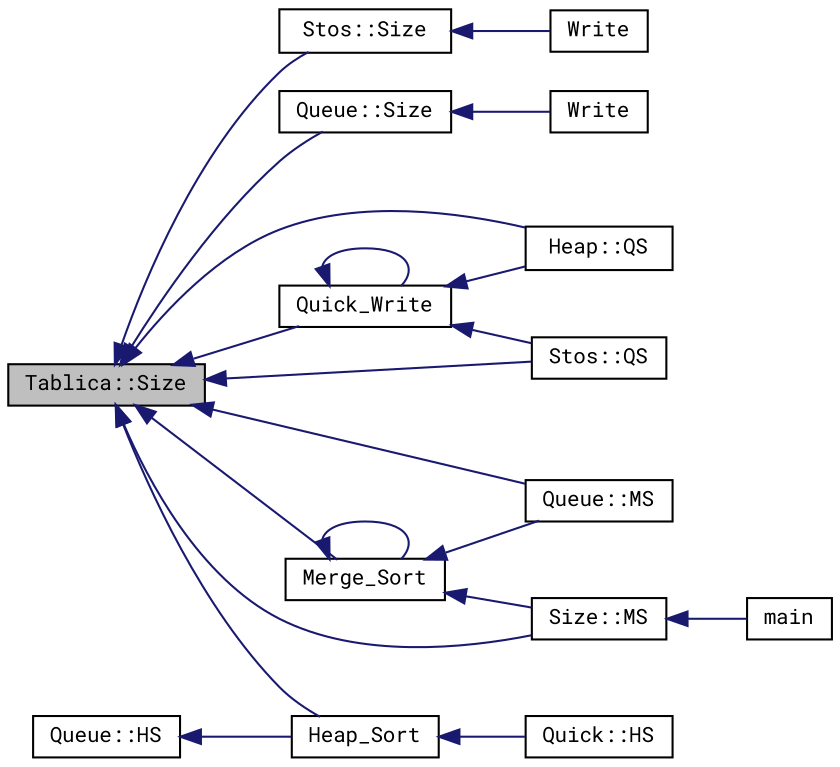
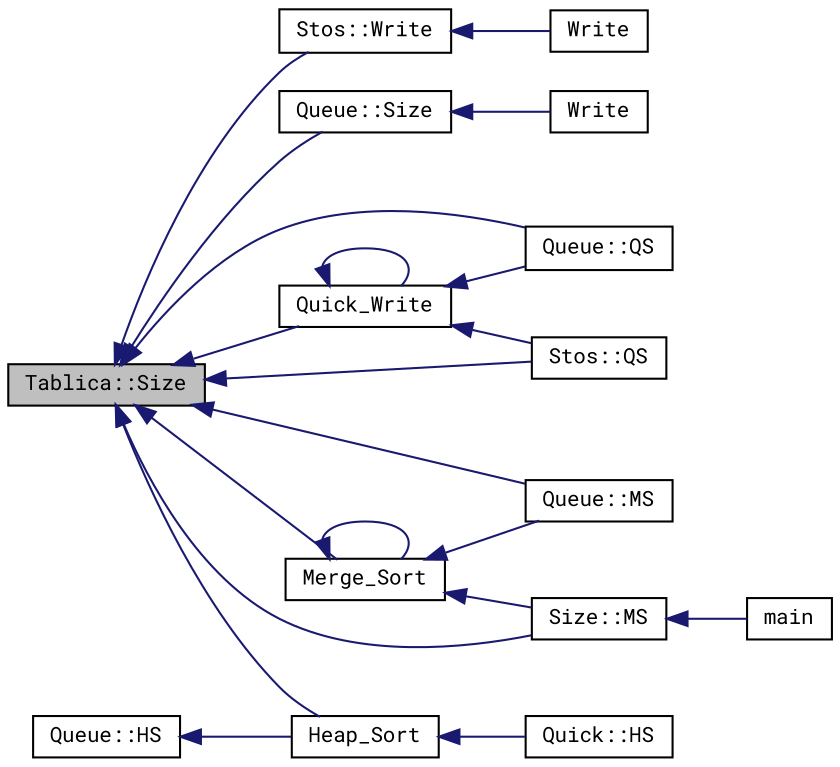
node "Stos::Size": label "Stos::Size" -> "Stos::Write"
node "Heap::QS": label "Heap::QS" -> "Queue::QS"
